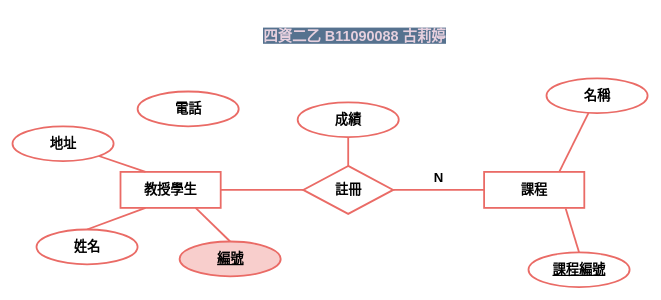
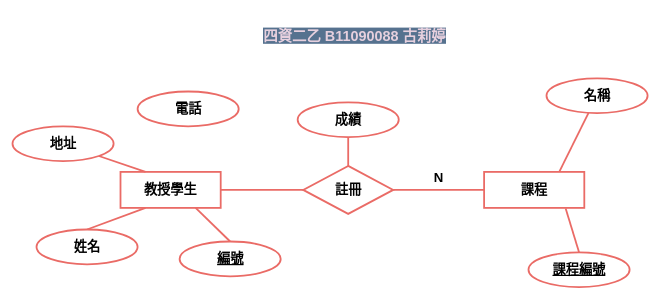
node "編號": fillcolor #f8cecc -> #ffffff
